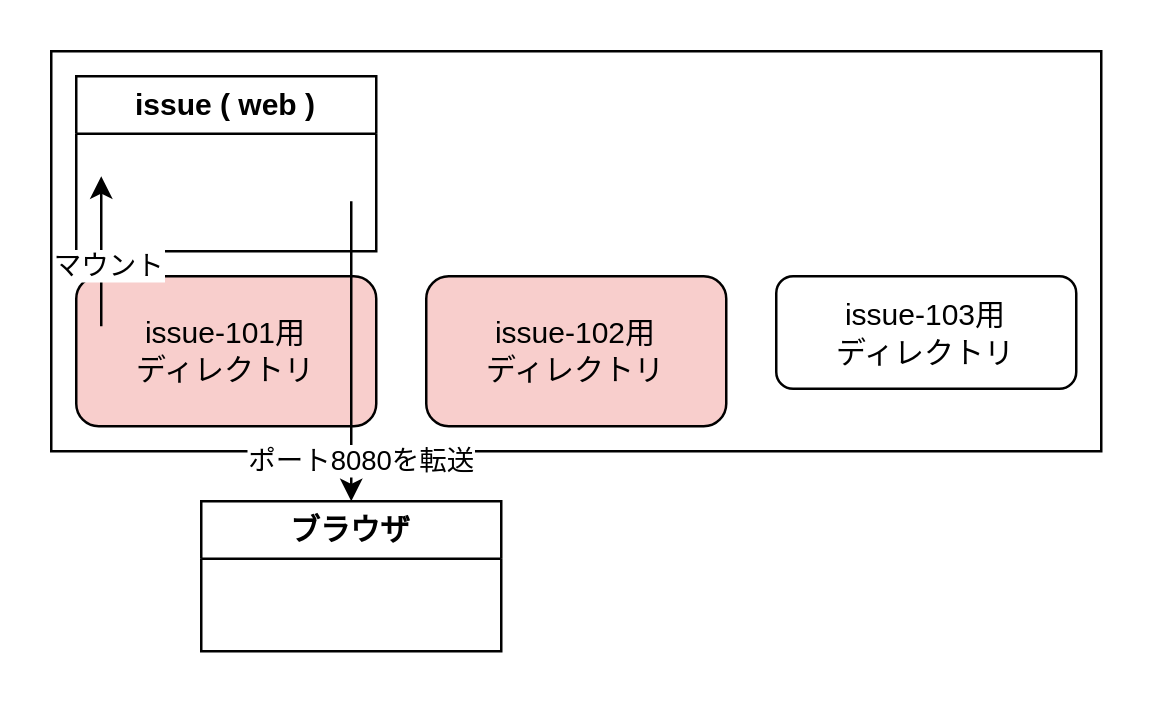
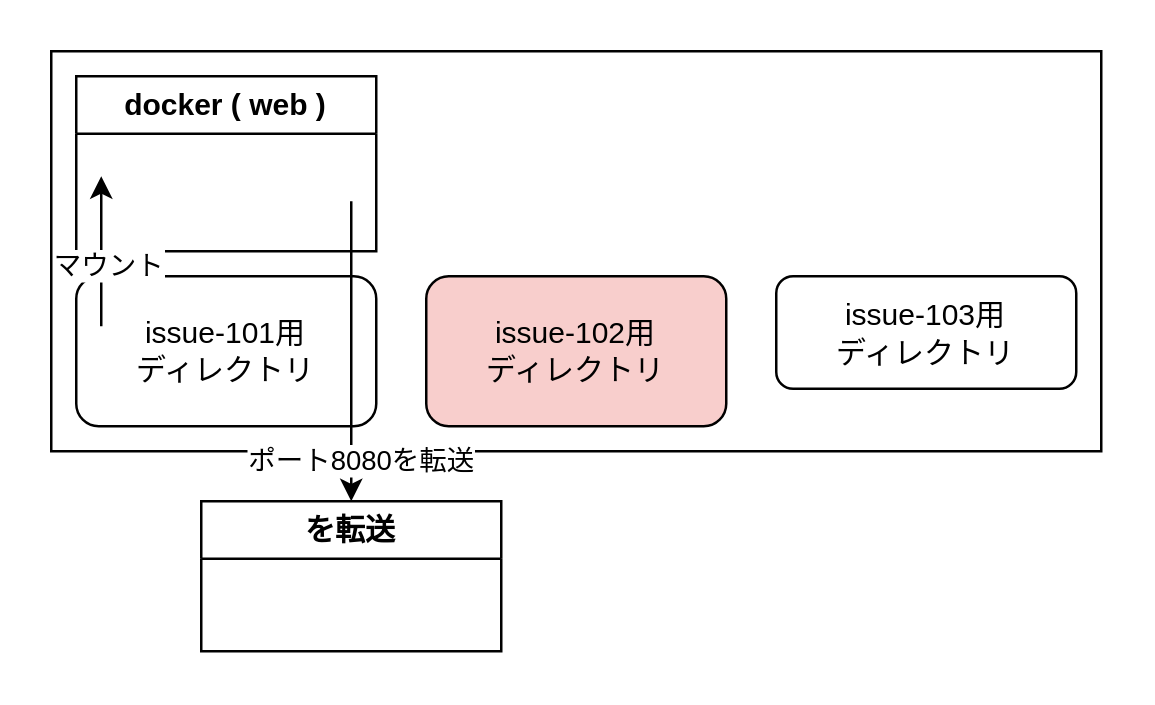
node "issue ( web )": label "issue ( web )" -> "docker ( web )"
node "issue-101用 ディレクトリ": fillcolor #f8cecc -> #ffffff
node "ブラウザ": label "ブラウザ" -> "を転送"
